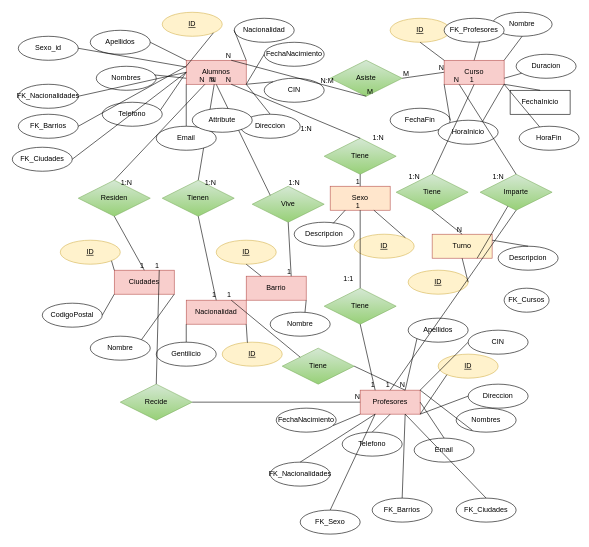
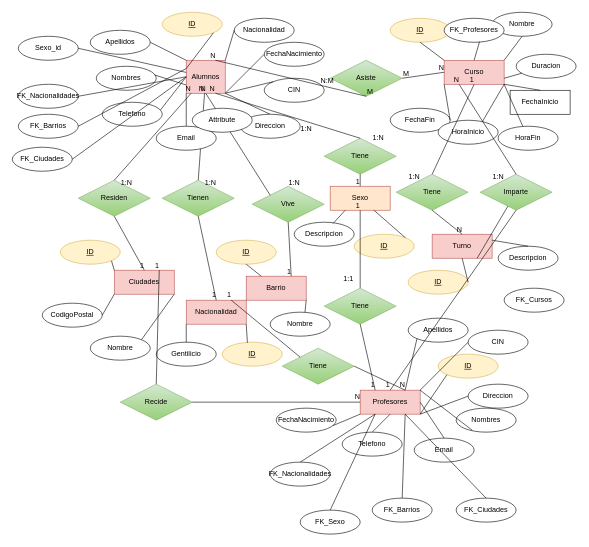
node "Alumnos": size 60x24 -> 39x33
node "HoraFin": moved (549, 138) -> (528, 138)
node "Turno": fillcolor #fff2cc -> #f8cecc
node "FK_Cursos": size 45x24 -> 60x24
